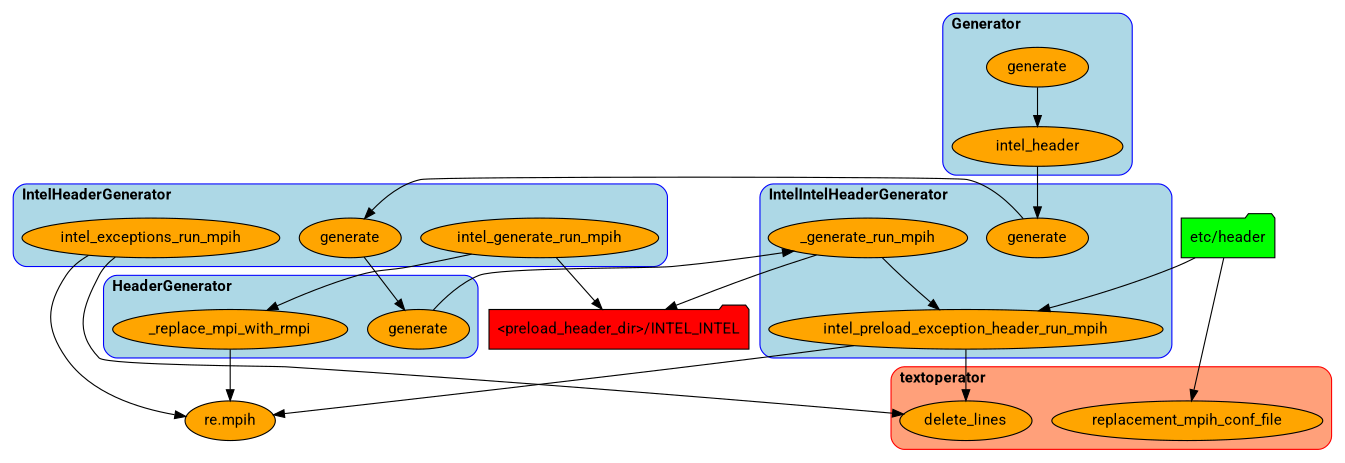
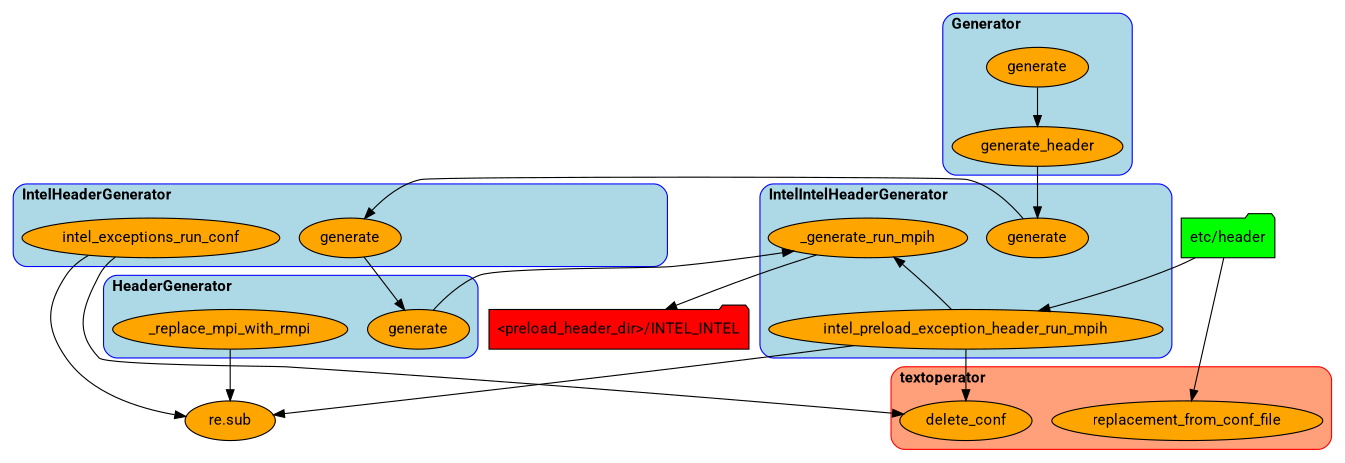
node "intel_header": label "intel_header" -> "generate_header"
node "intel_exceptions_run_mpih": label "intel_exceptions_run_mpih" -> "intel_exceptions_run_conf"
node "intel_generate_run_mpih": removed
edge "_generate_run_mpih" -> "intel_preload_exception_header_run_mpih": reversed
node "re.mpih": label "re.mpih" -> "re.sub"
node "delete_lines": label "delete_lines" -> "delete_conf"
node "replacement_mpih_conf_file": label "replacement_mpih_conf_file" -> "replacement_from_conf_file"
